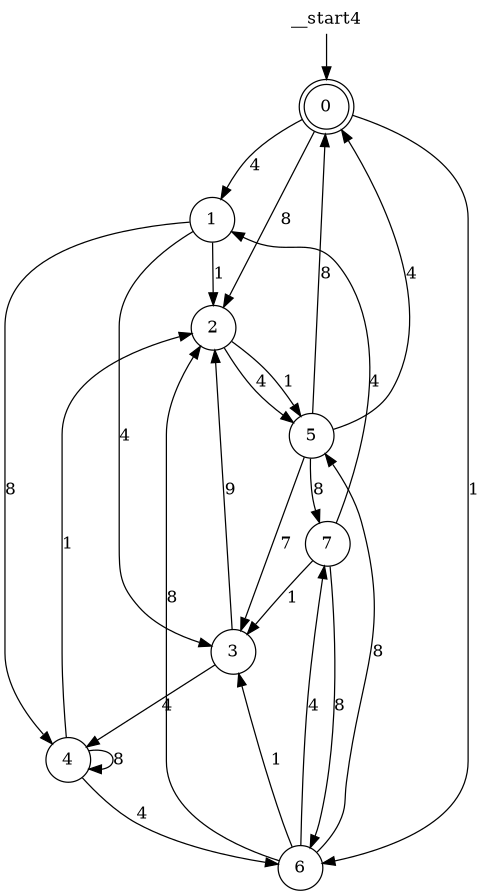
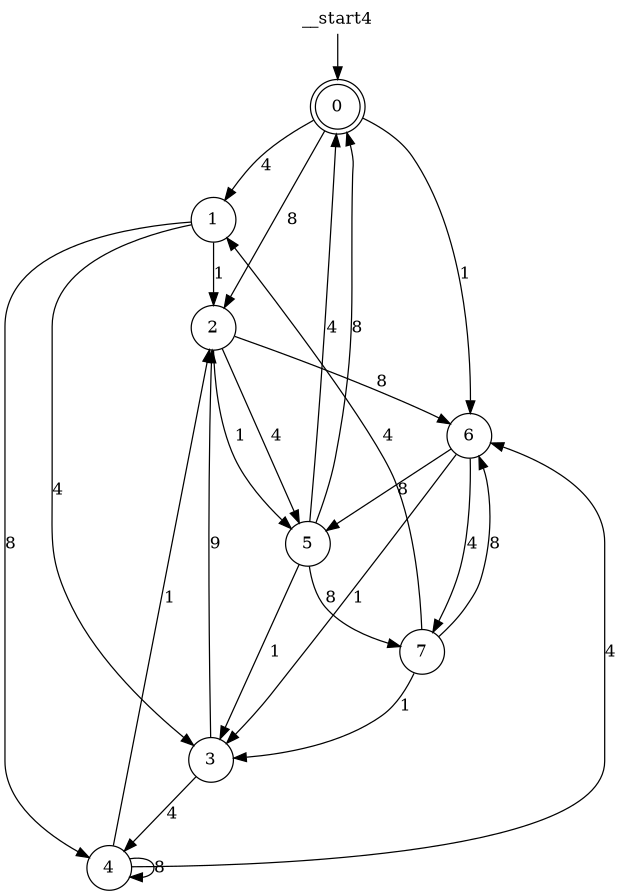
edge "5" -> "3": label "7" -> "1"
edge "6" -> "2": reversed
